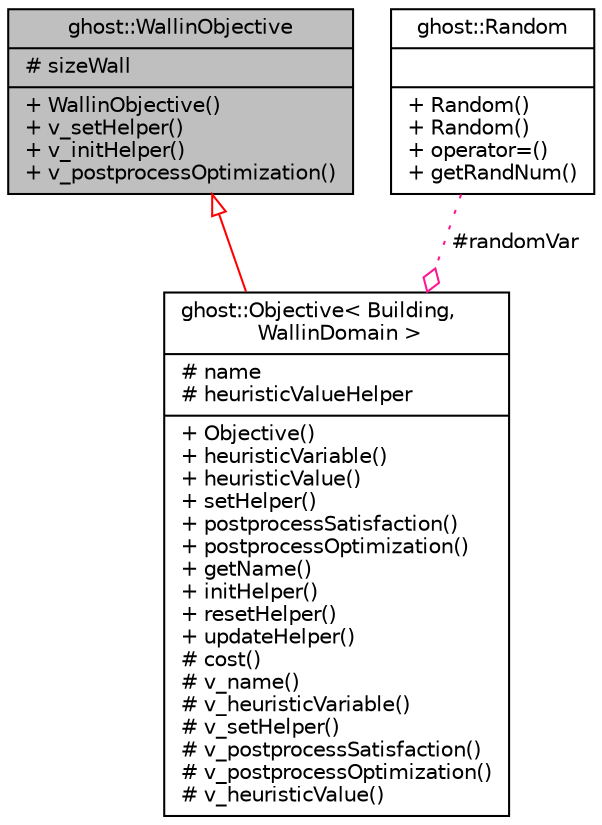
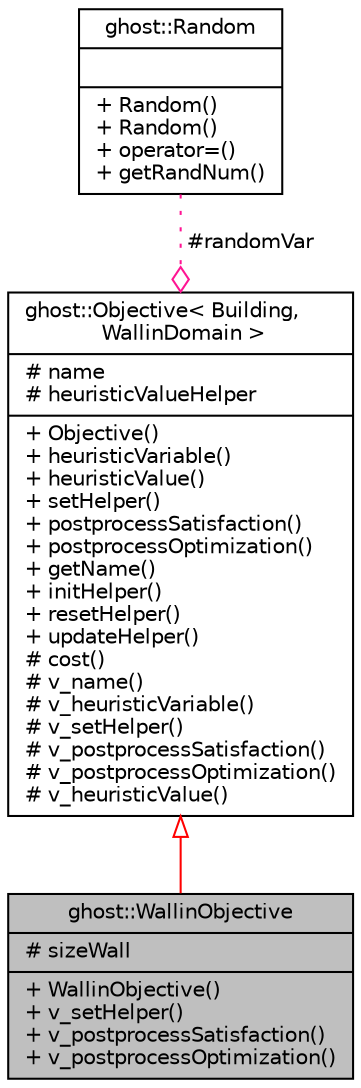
node "ghost::WallinObjective": text "+ v_initHelper()" -> "+ v_postprocessSatisfaction()"
edge "ghost::Objective< Building," -> "ghost::WallinObjective": reversed
